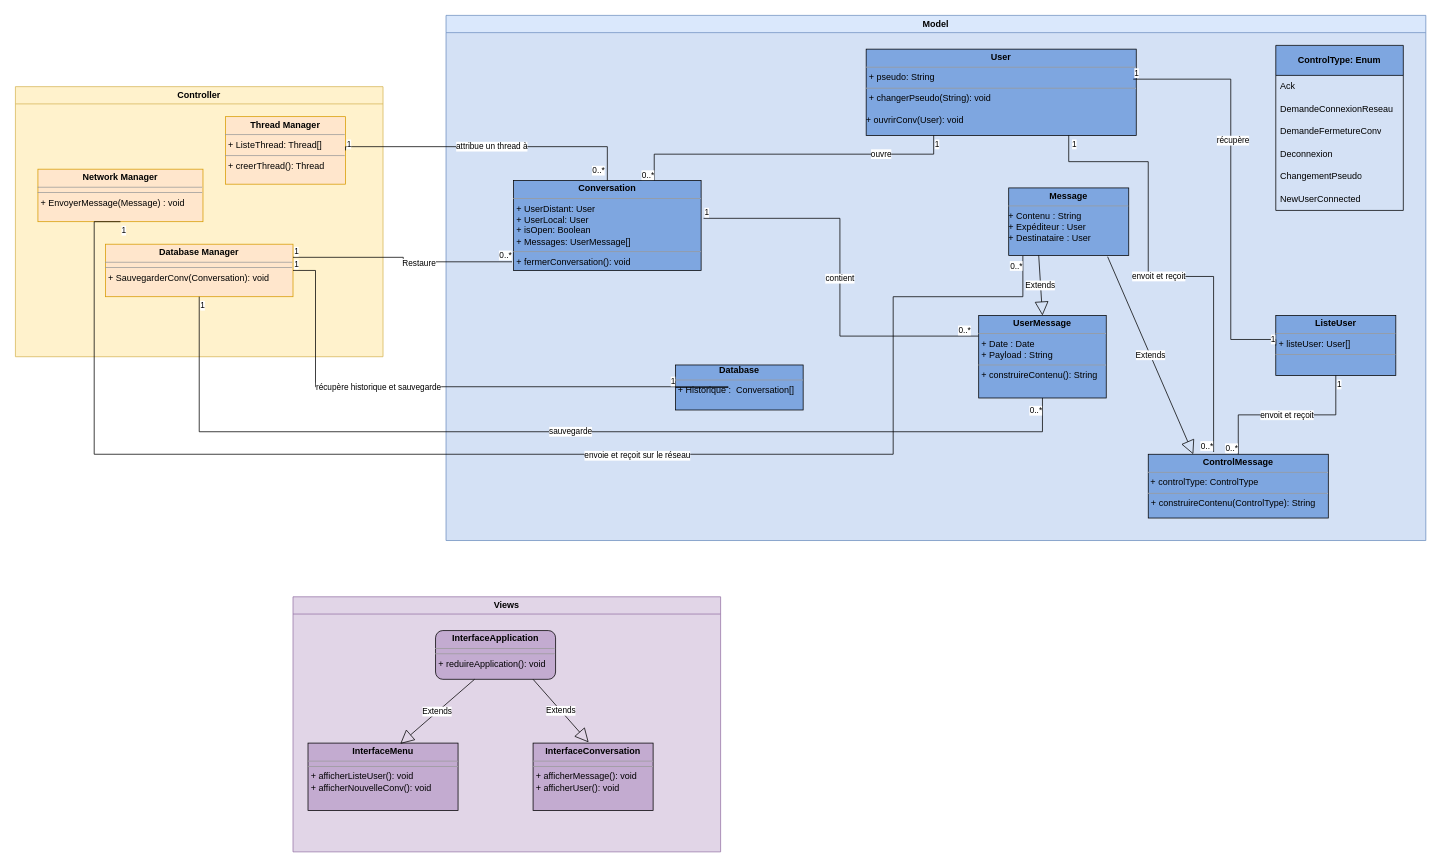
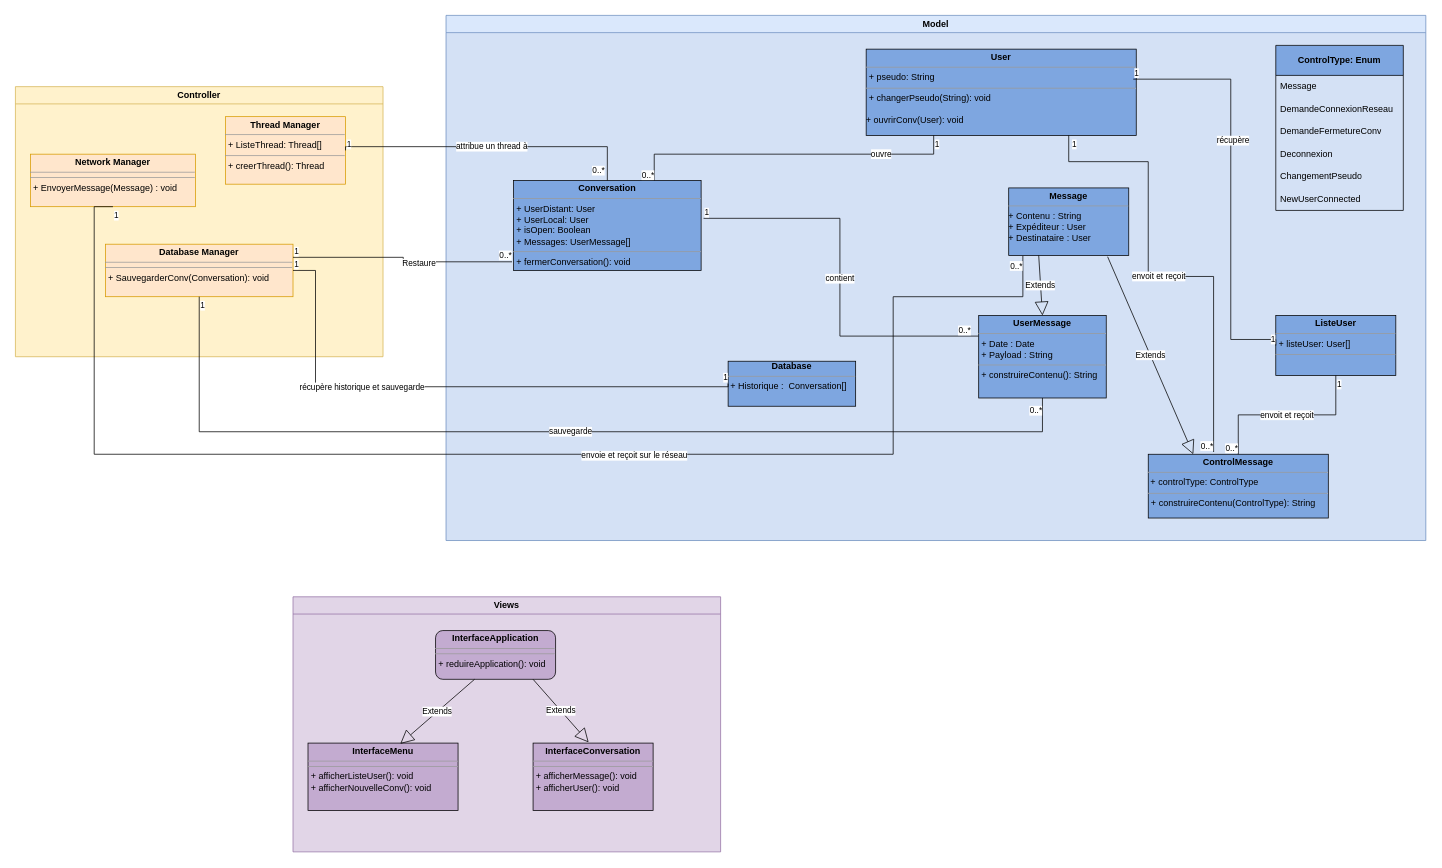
node "Ack": label "Ack" -> "Message"
node "Network Manager + EnvoyerMessage(Message) : void": moved (120, 195) -> (113, 180)
node "Database + Historique : Conversation[]": moved (739, 387) -> (792, 384)
